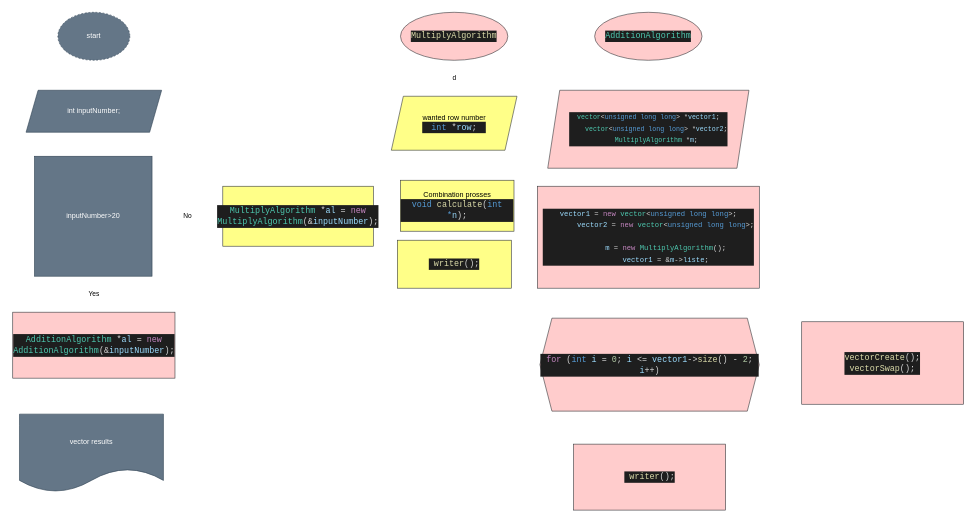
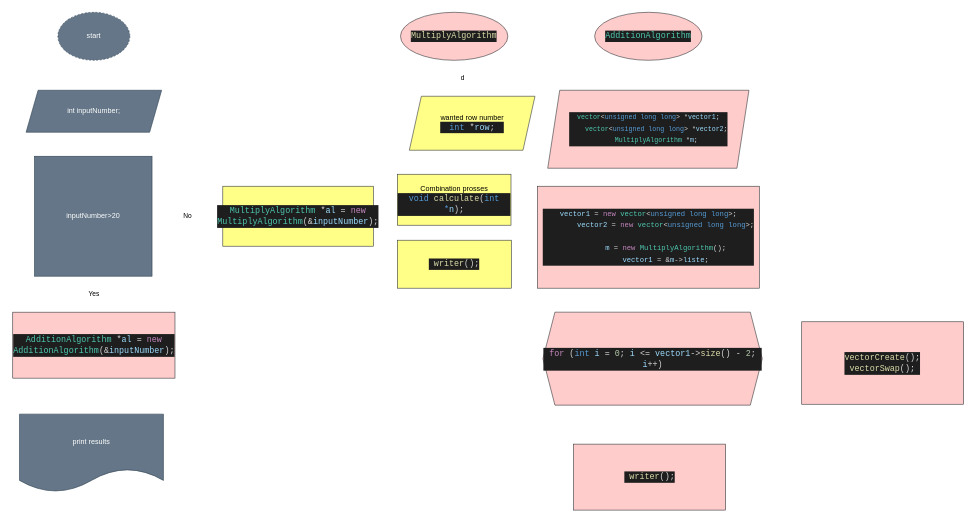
node "wanted row number int *row;": moved (454, 123) -> (472, 123)
node "Combination prosses void calculate(int *n);": moved (457, 206) -> (454, 200)
node "for (int i = 0; i <= vector1->size() - 2; i++)": moved (650, 365) -> (653, 359)
node "vector results": label "vector results" -> "print results"
